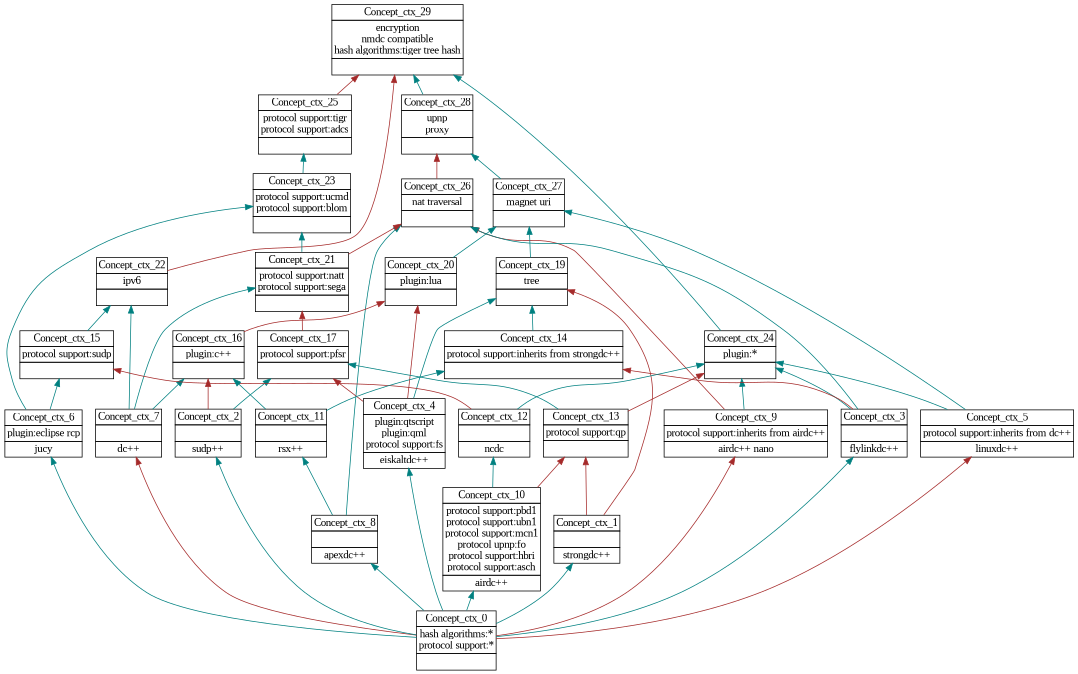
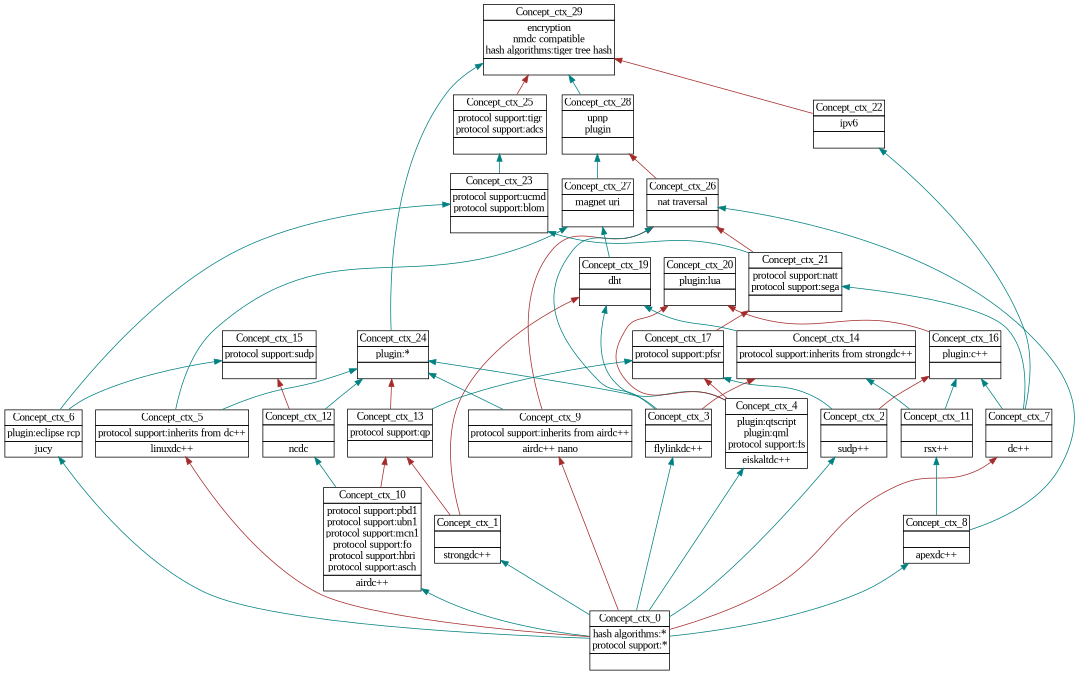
node "Concept_ctx_28": text "proxy" -> "plugin"
edge "Concept_ctx_20" -> "Concept_ctx_27": removed
node "Concept_ctx_19": text "tree" -> "dht"
edge "Concept_ctx_15" -> "Concept_ctx_22": removed
node "Concept_ctx_10": text "protocol upnp:fo" -> "protocol support:fo"
